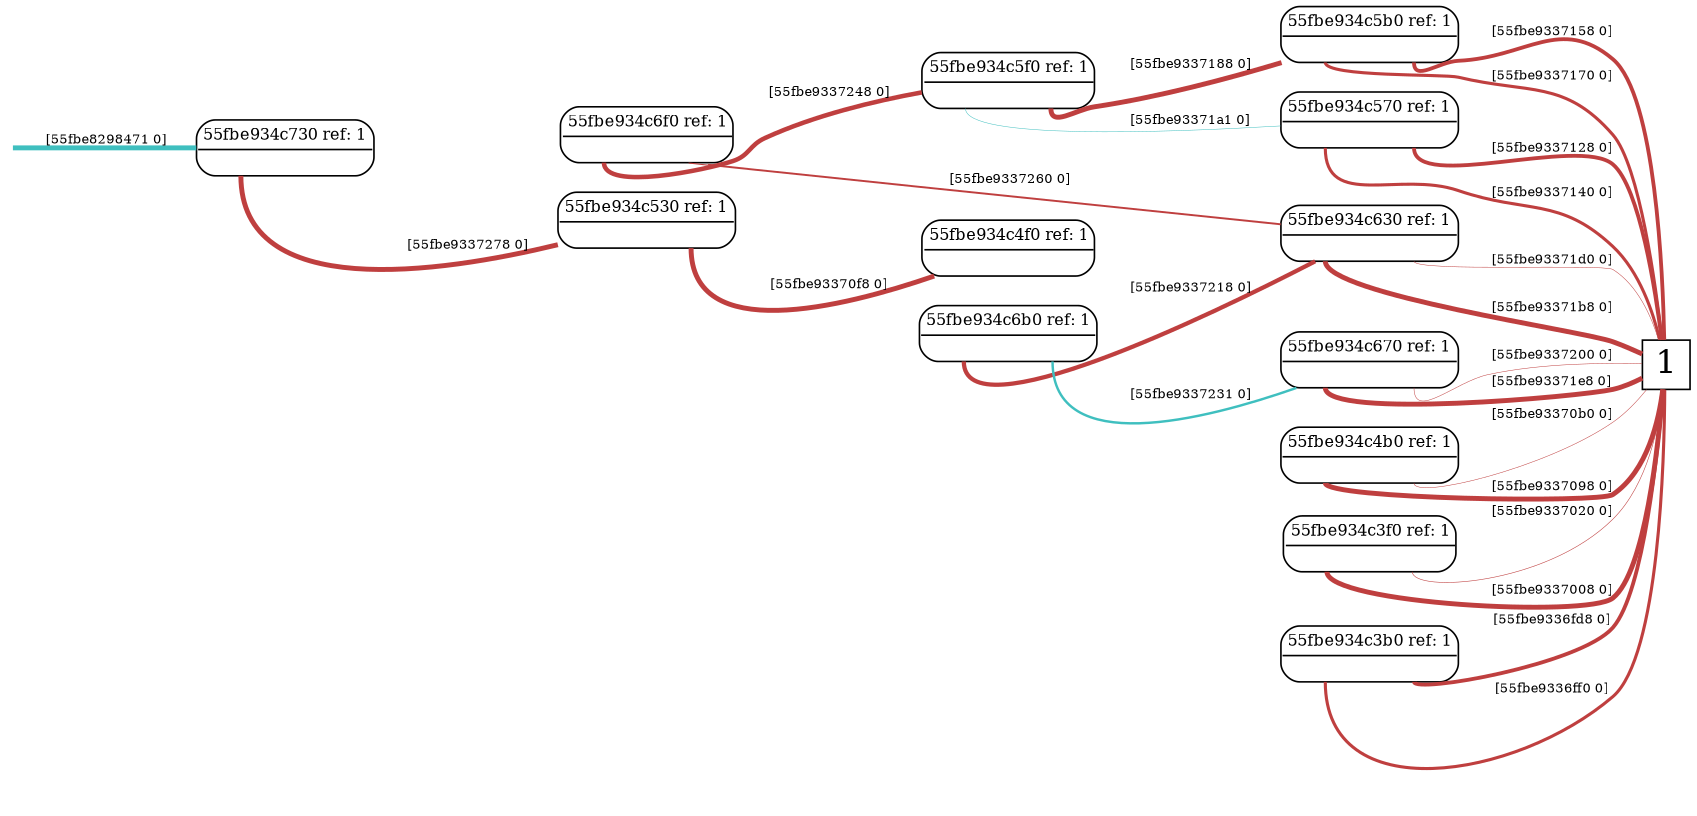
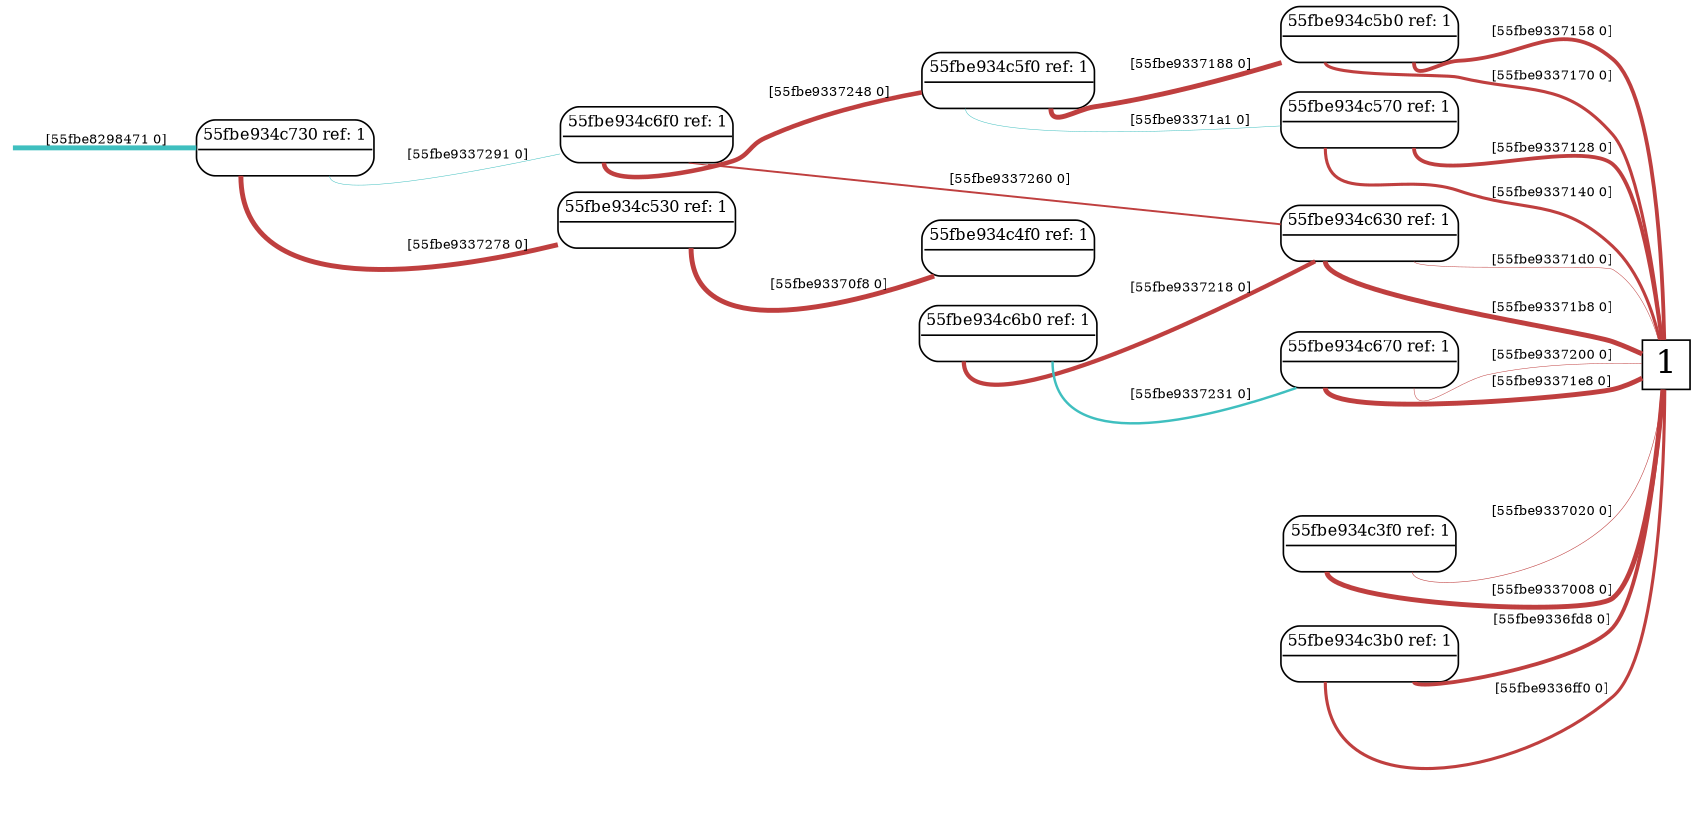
edge "55fbe934c6f0 ref: 1" -- "55fbe934c730 ref: 1": added, label "[55fbe9337291 0]"
node "55fbe934c4b0 ref: 1": removed
